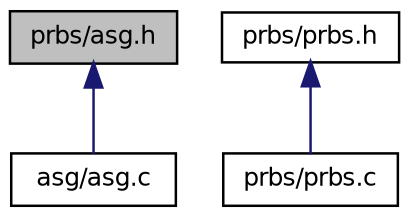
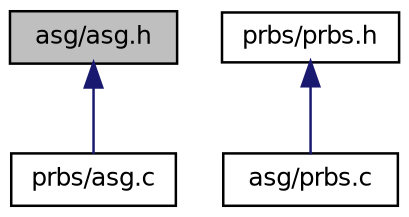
node "prbs/asg.h": label "prbs/asg.h" -> "asg/asg.h"
node "asg/asg.c": label "asg/asg.c" -> "prbs/asg.c"
node "prbs/prbs.c": label "prbs/prbs.c" -> "asg/prbs.c"
